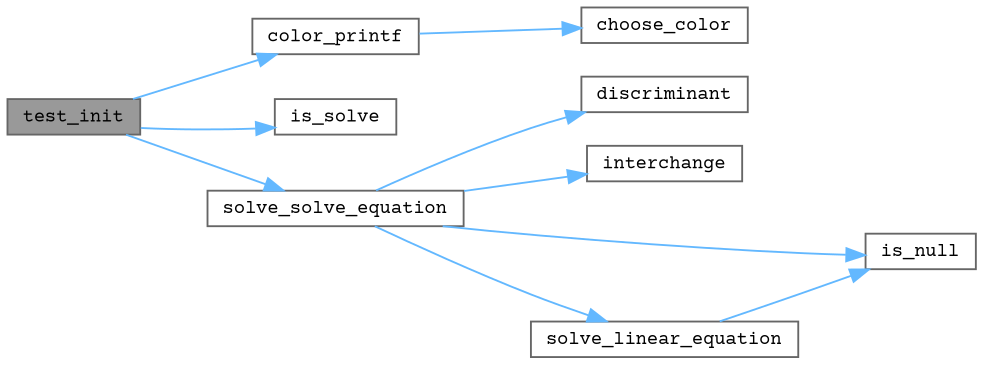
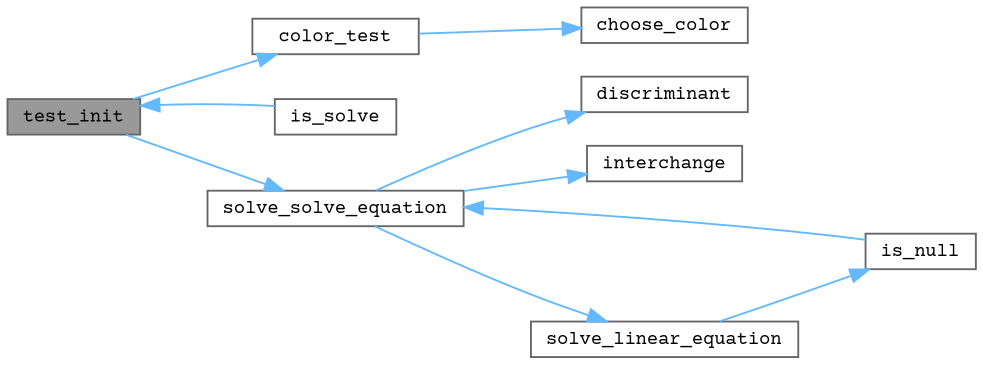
node "color_printf": label "color_printf" -> "color_test"
edge "test_init" -> "is_solve": reversed
edge "solve_solve_equation" -> "is_null": reversed
